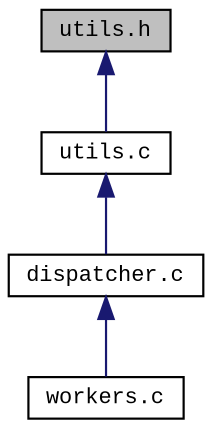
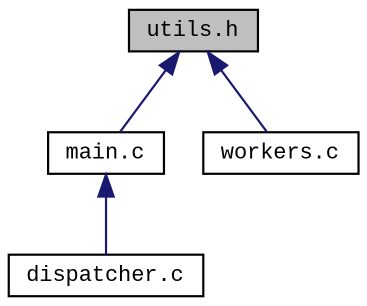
node "utils.c": label "utils.c" -> "main.c"
edge "workers.c" -> "dispatcher.c": now "workers.c" -> "utils.h"
